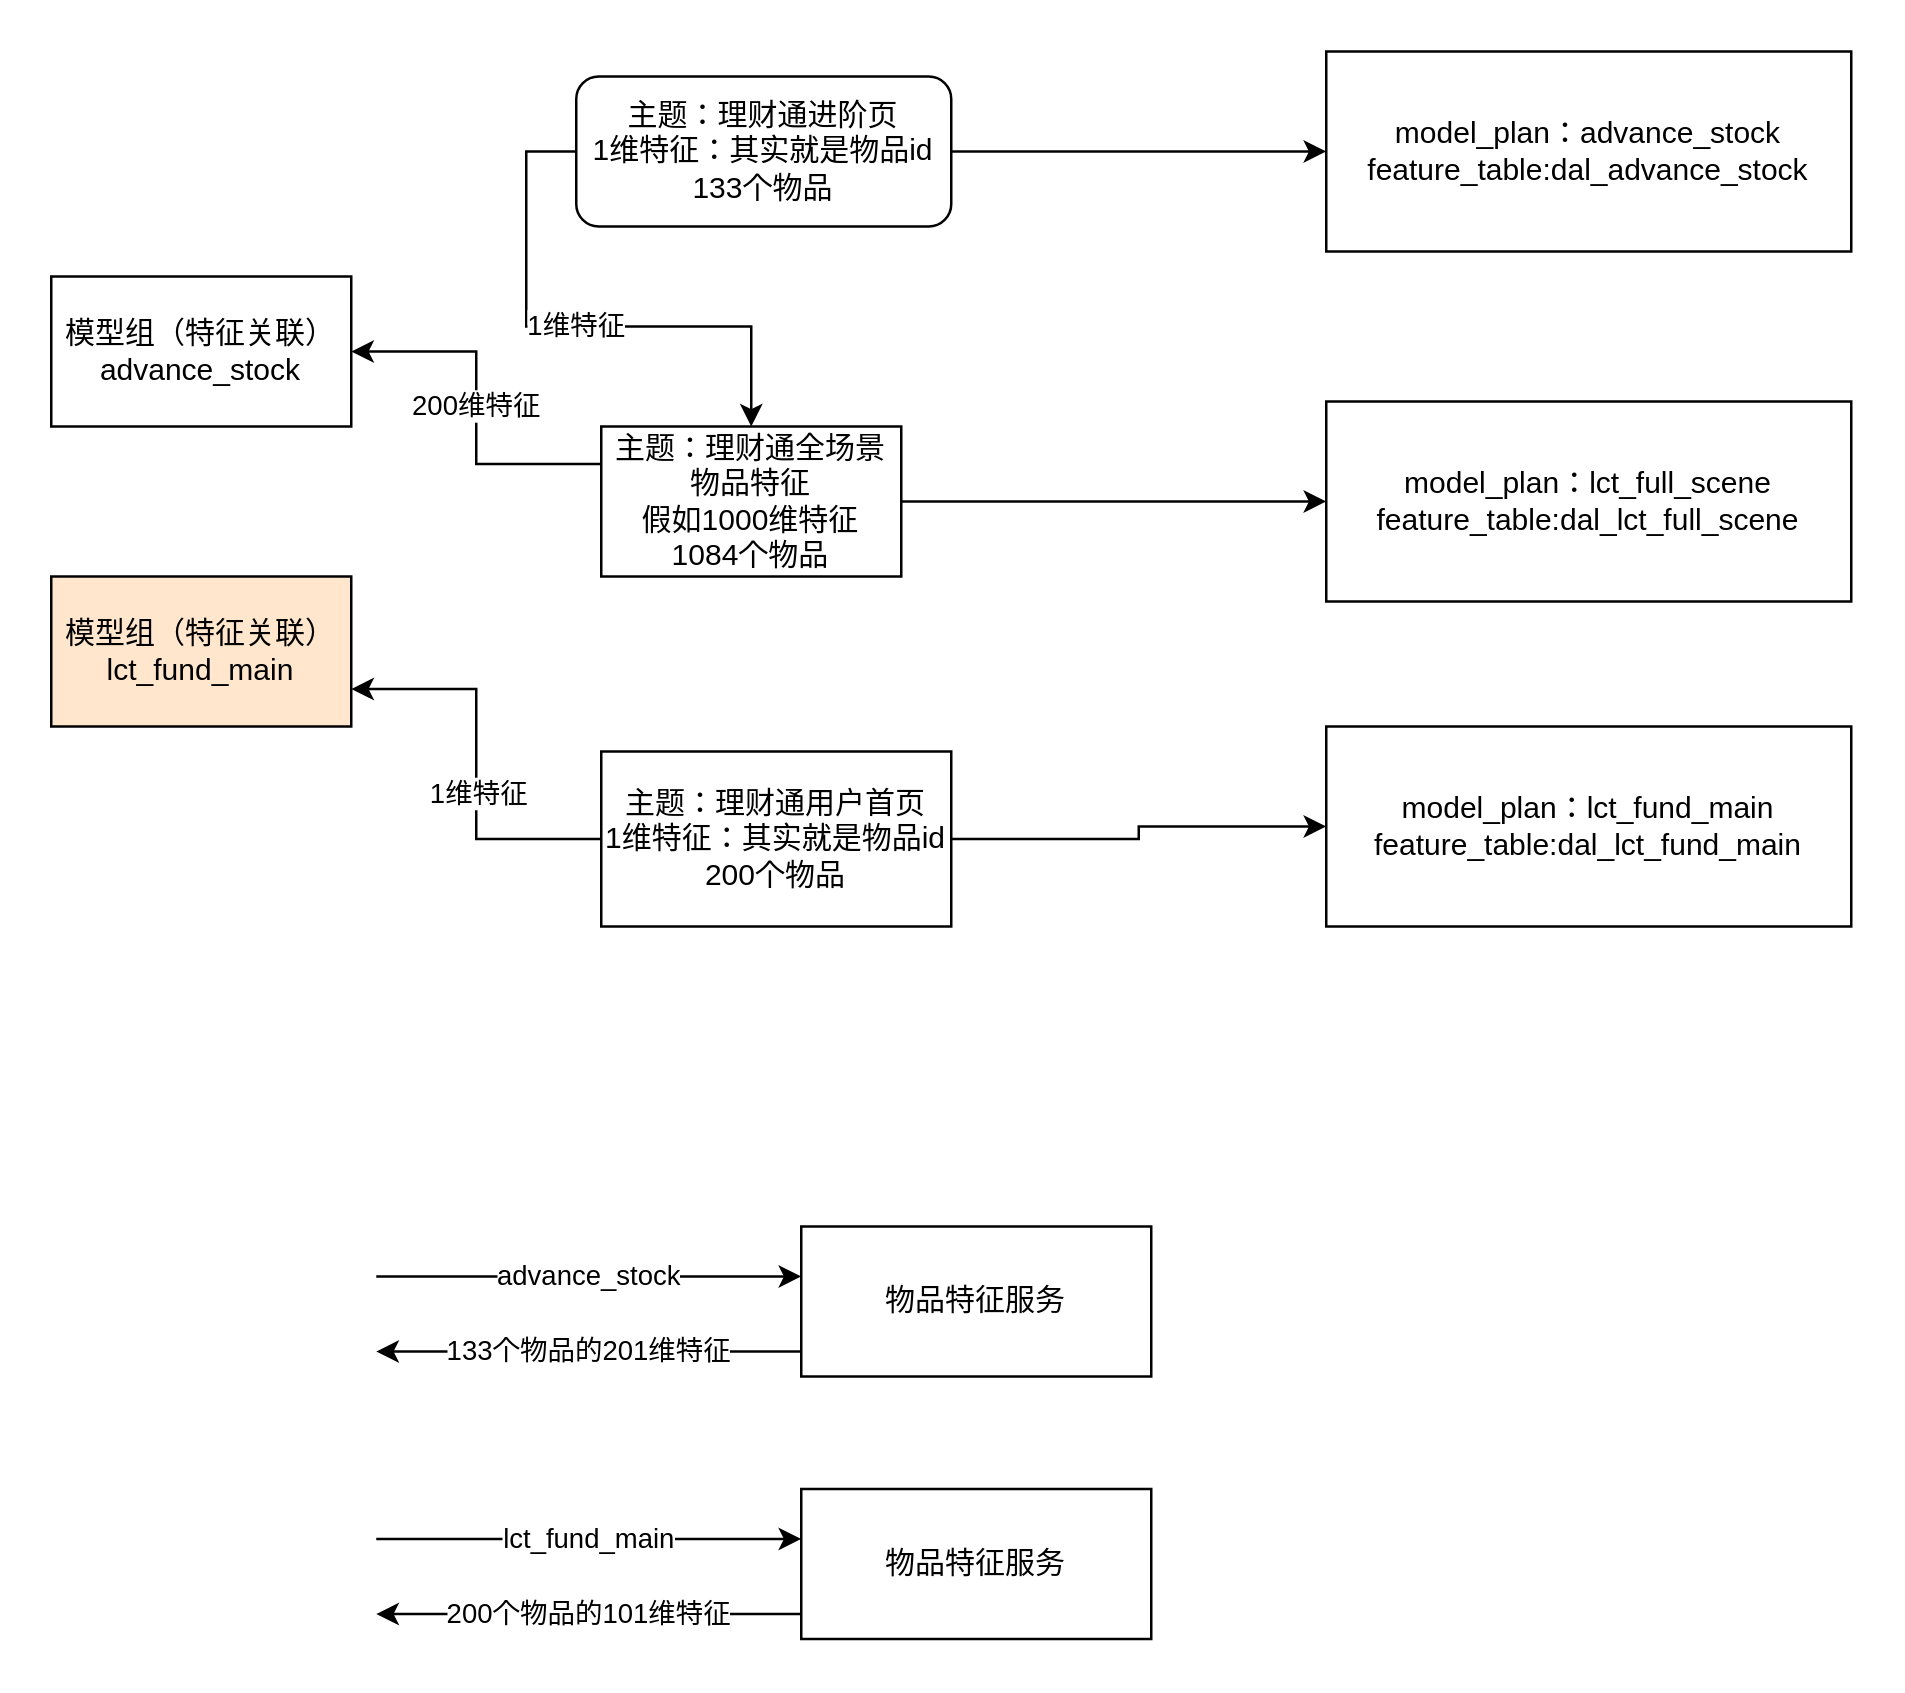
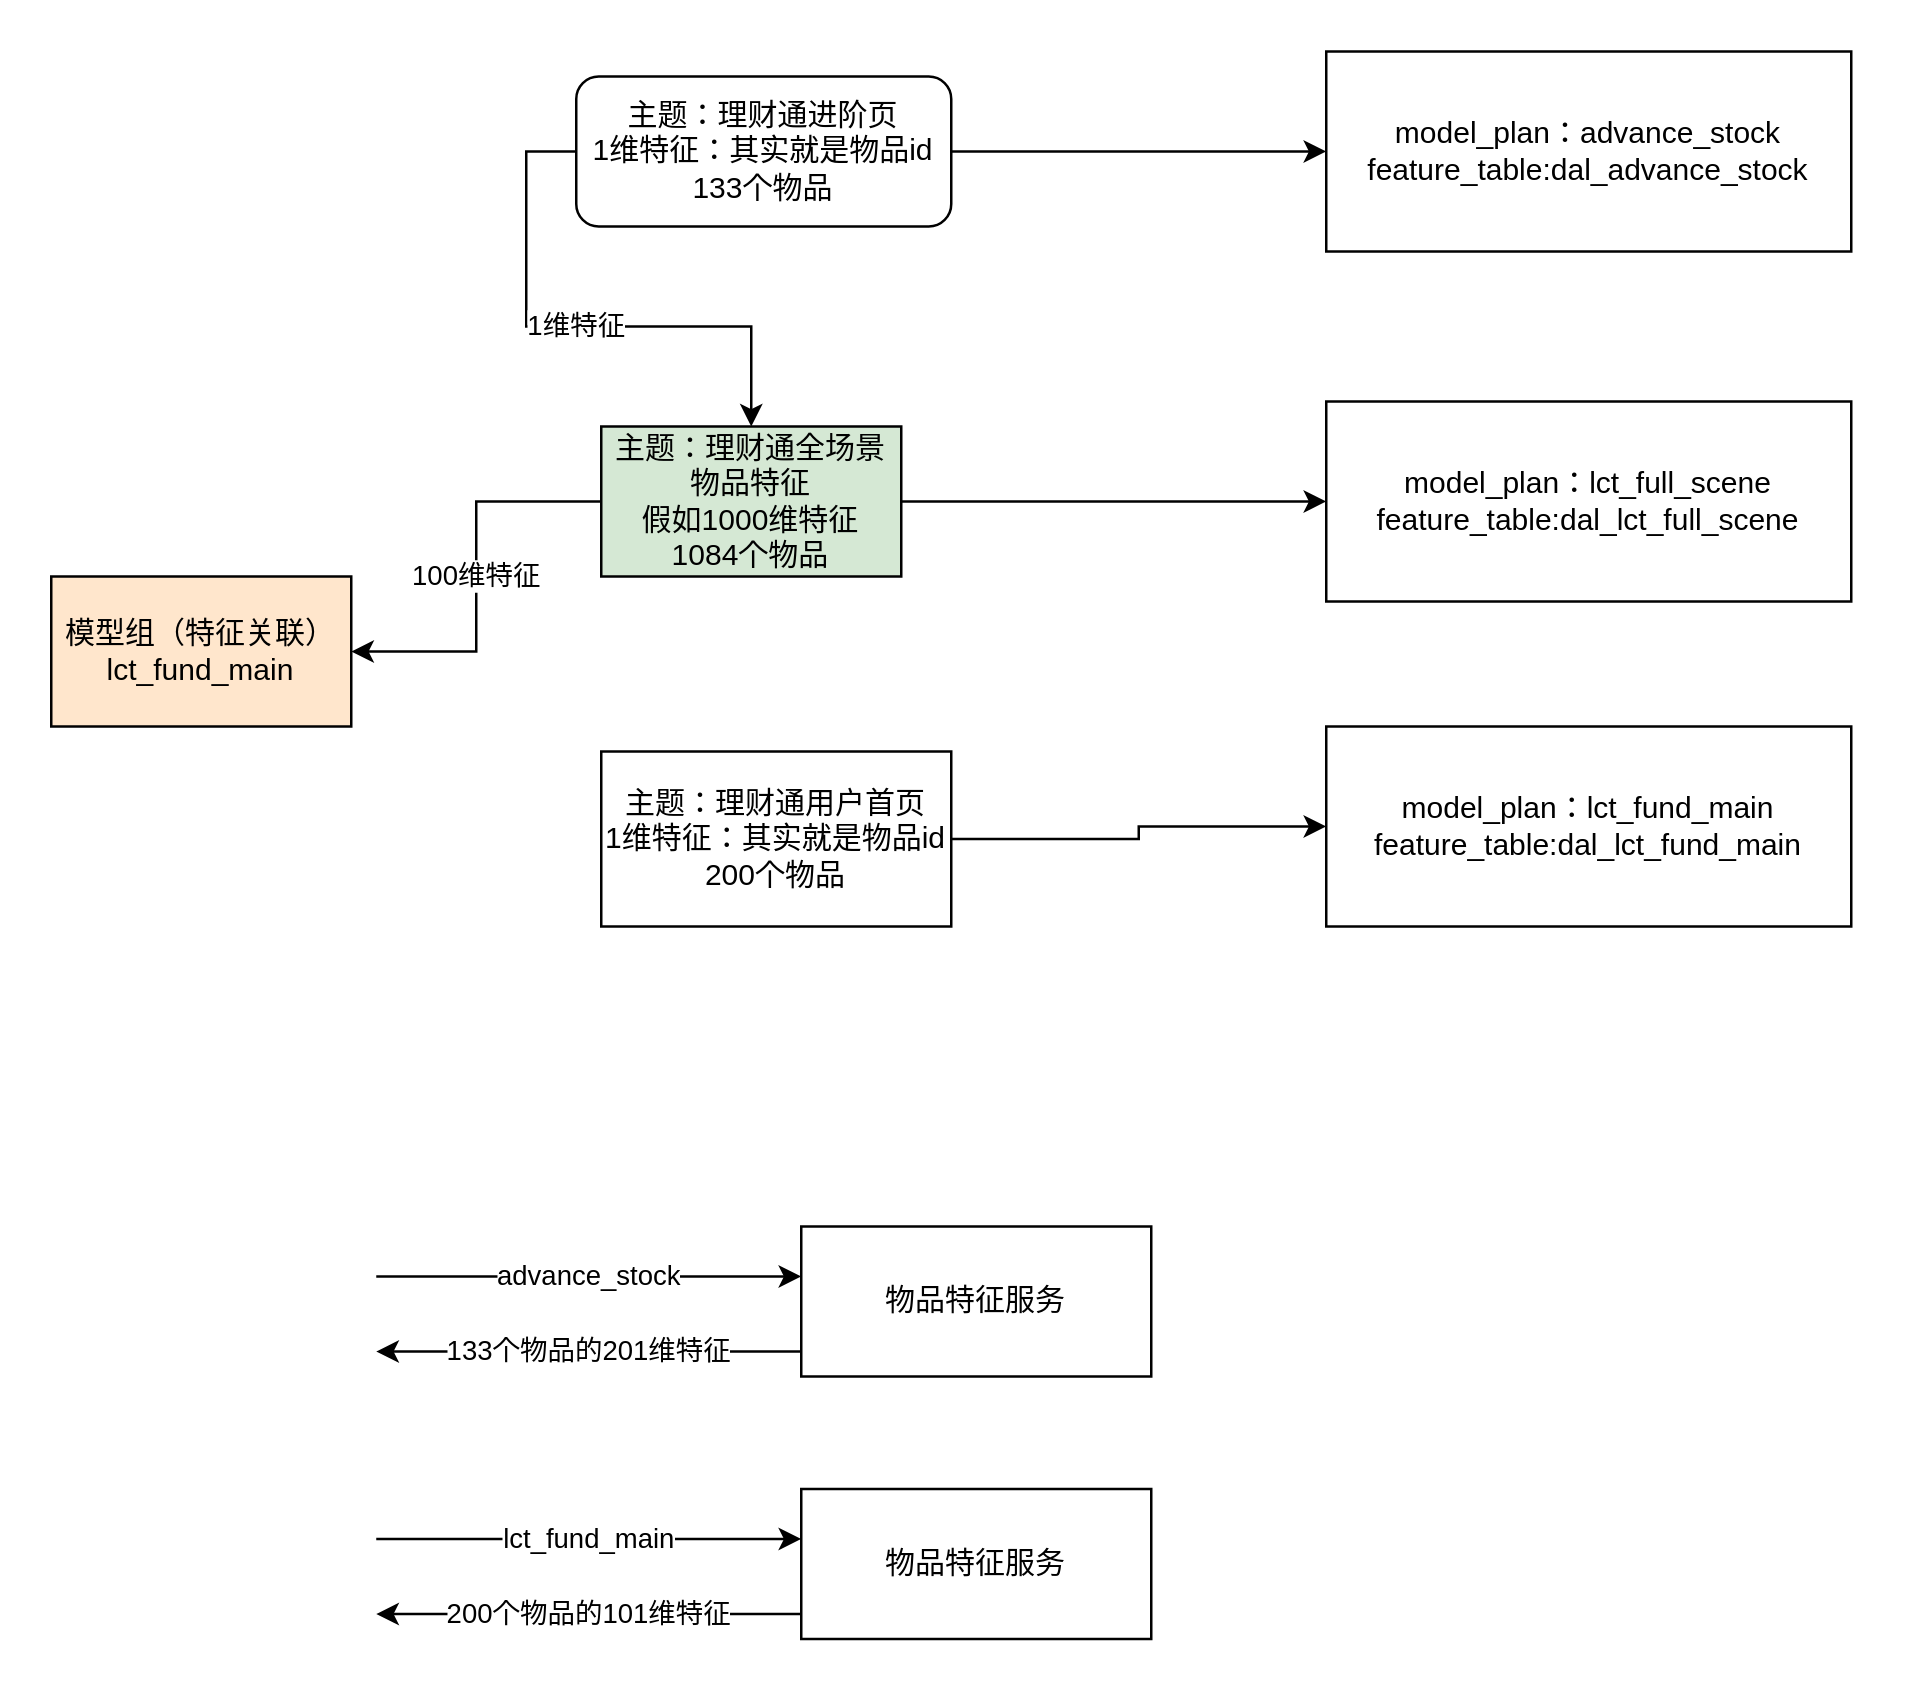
node "模型组（特征关联） advance_stock": removed
edge "主题：理财通全场景物品特征 假如1000维特征 1084个物品" -> "模型组（特征关联） advance_stock": removed, label "200维特征"
node "主题：理财通全场景物品特征 假如1000维特征 1084个物品": fillcolor #ffffff -> #d5e8d4
edge "主题：理财通全场景物品特征 假如1000维特征 1084个物品" -> "模型组（特征关联） lct_fund_main": added, label "100维特征"
edge "主题：理财通用户首页 1维特征：其实就是物品id 200个物品" -> "模型组（特征关联） lct_fund_main": removed, label "1维特征"
